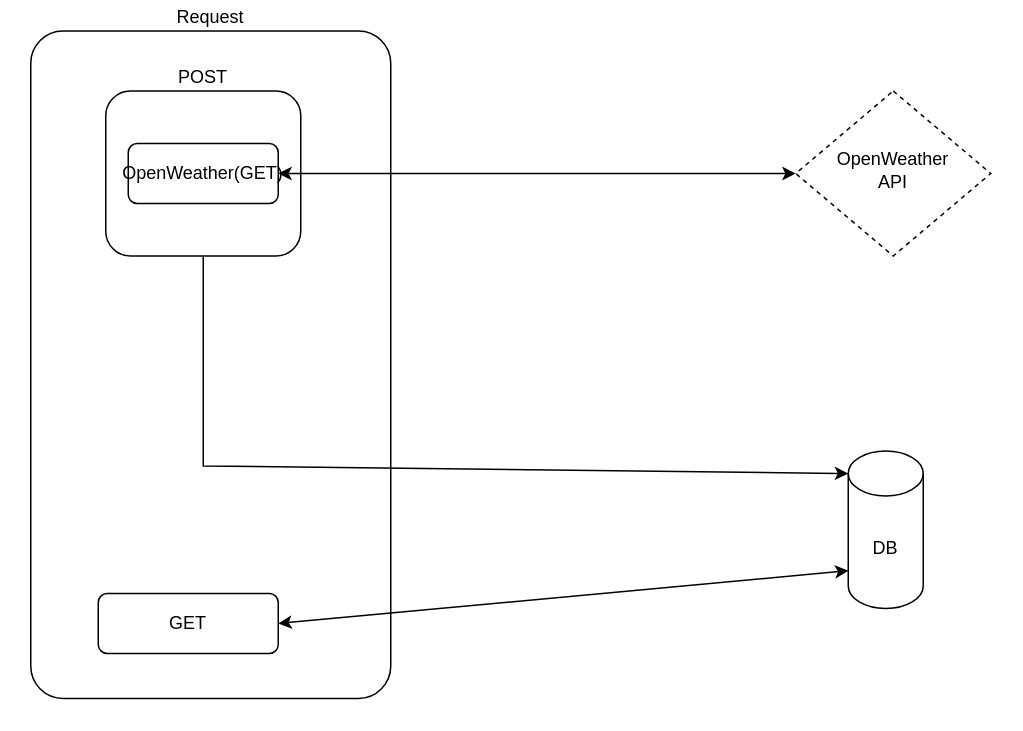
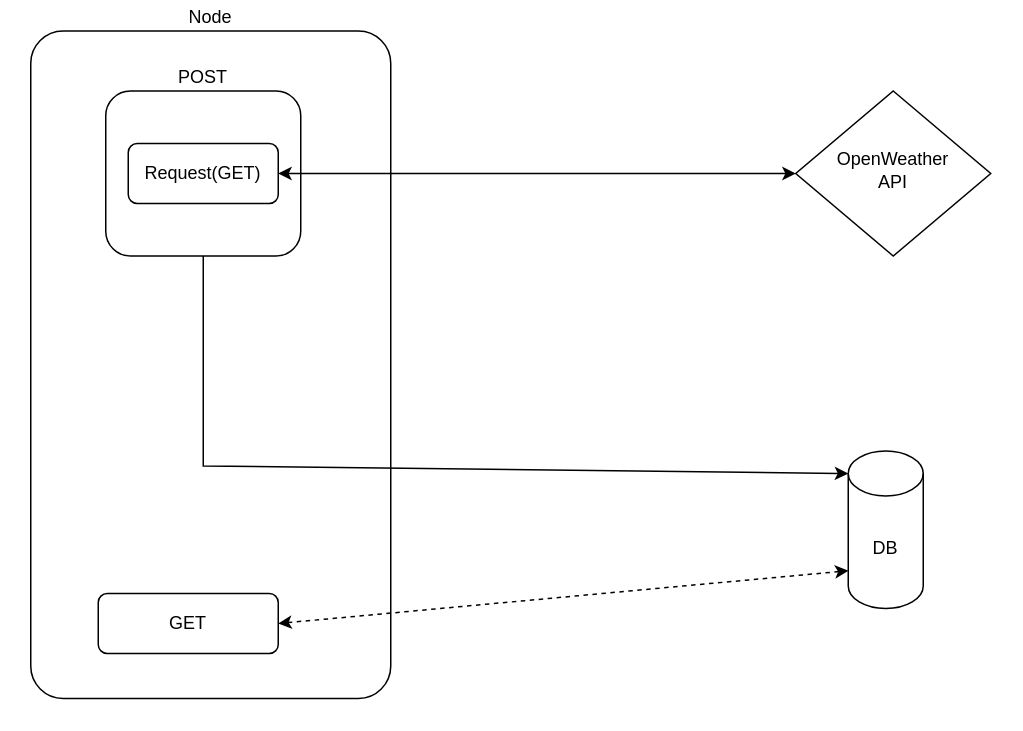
node "Request": label "Request" -> "Node"
node "OpenWeather(GET)": label "OpenWeather(GET)" -> "Request(GET)"
node "OpenWeather API": style dashed -> solid
edge "DB" -- "GET": style solid -> dashed
